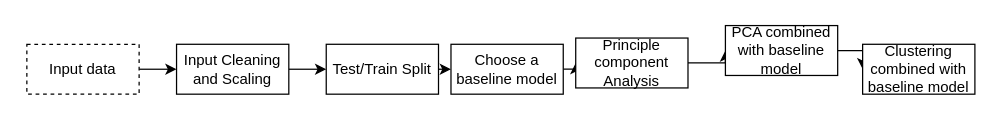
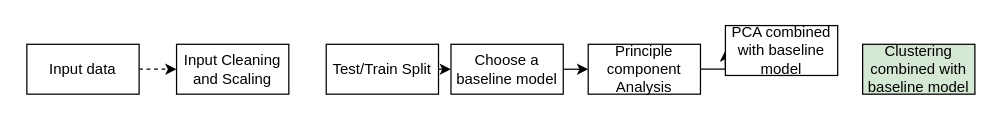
edge "PCA combined with baseline model" -> "Clustering combined with baseline model": removed
node "Principle component Analysis": moved (632, 63) -> (644, 69)
node "Input data": style dashed -> solid
edge "Input data" -> "Input Cleaning and Scaling": style solid -> dashed
edge "Input Cleaning and Scaling" -> "Test/Train Split": removed
node "Clustering combined with baseline model": fillcolor #ffffff -> #d5e8d4
